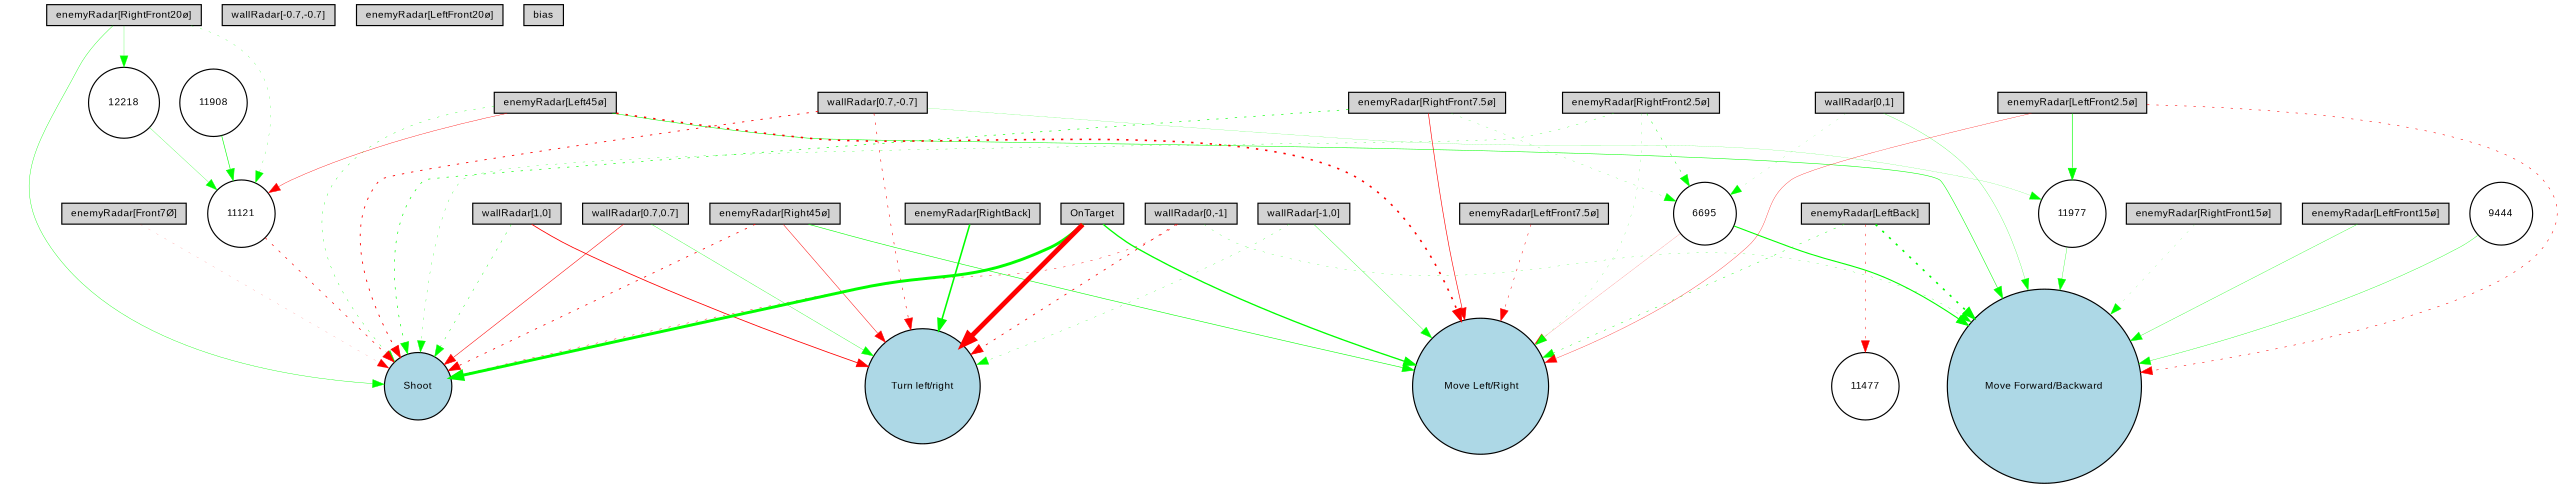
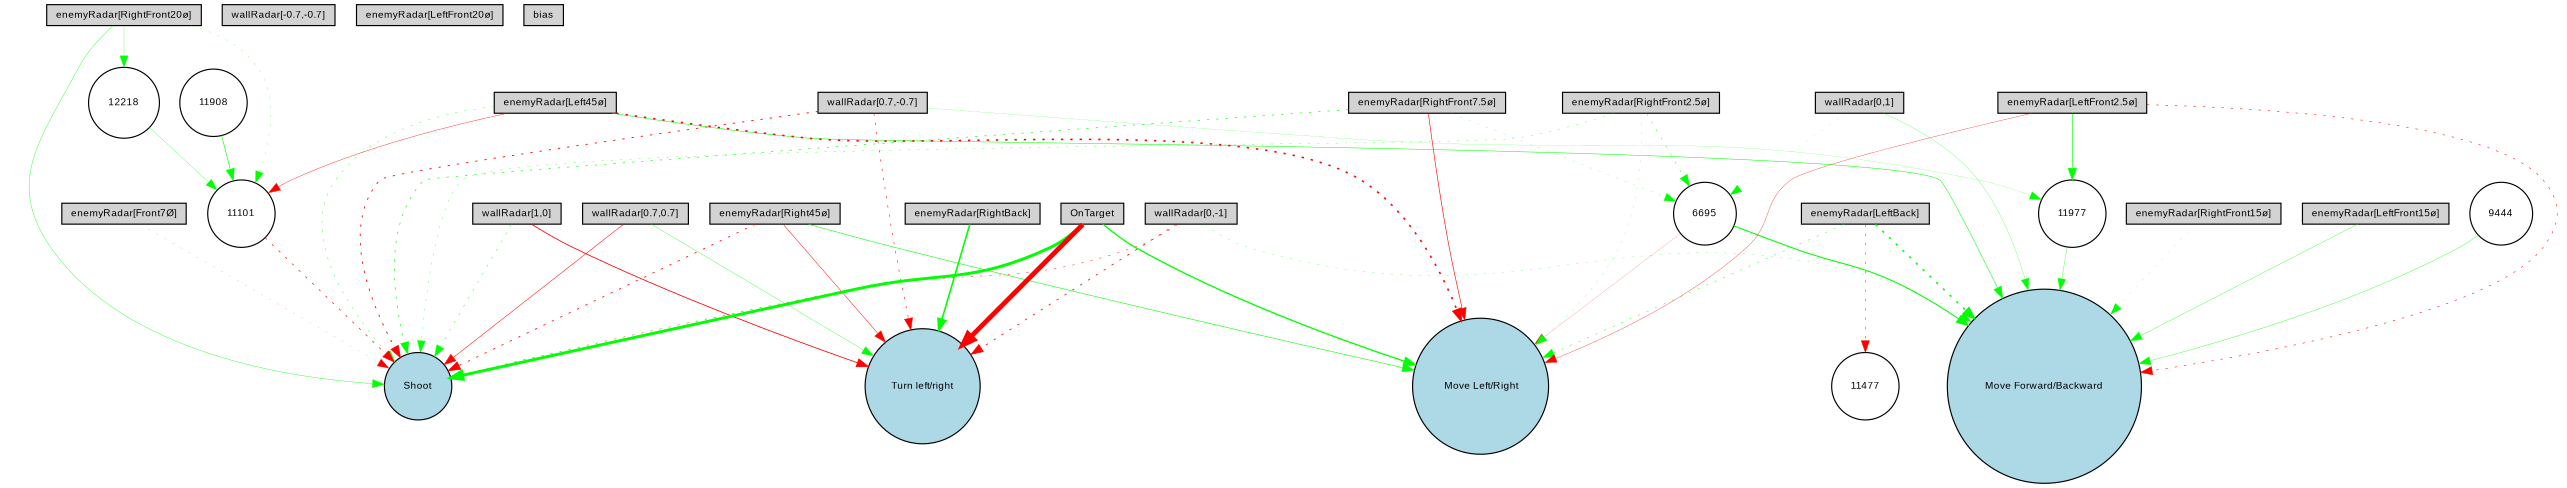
node "11121": label "11121" -> "11101"
node "wallRadar[-1,0]": removed
node "enemyRadar[LeftFront7.5ø]": removed
